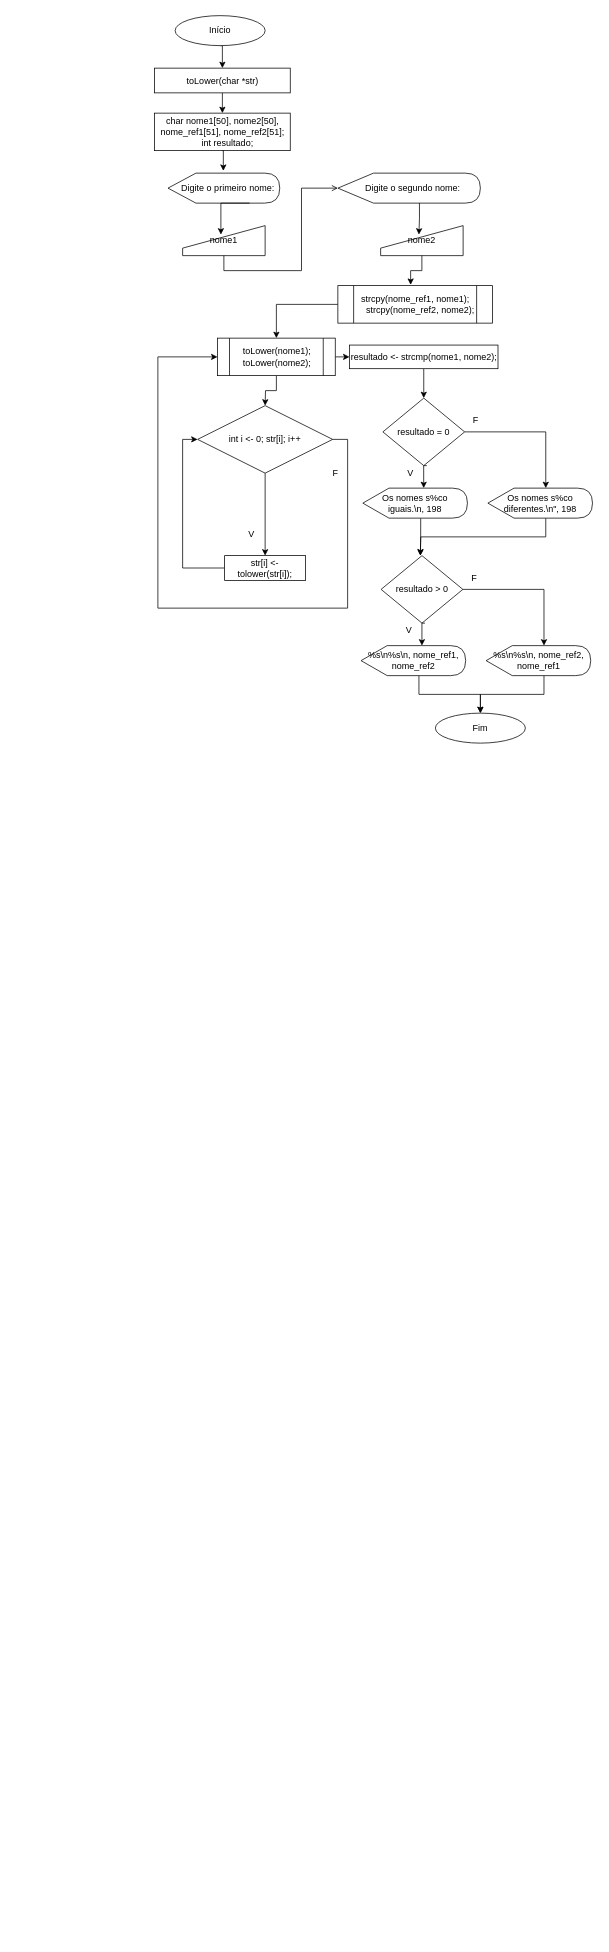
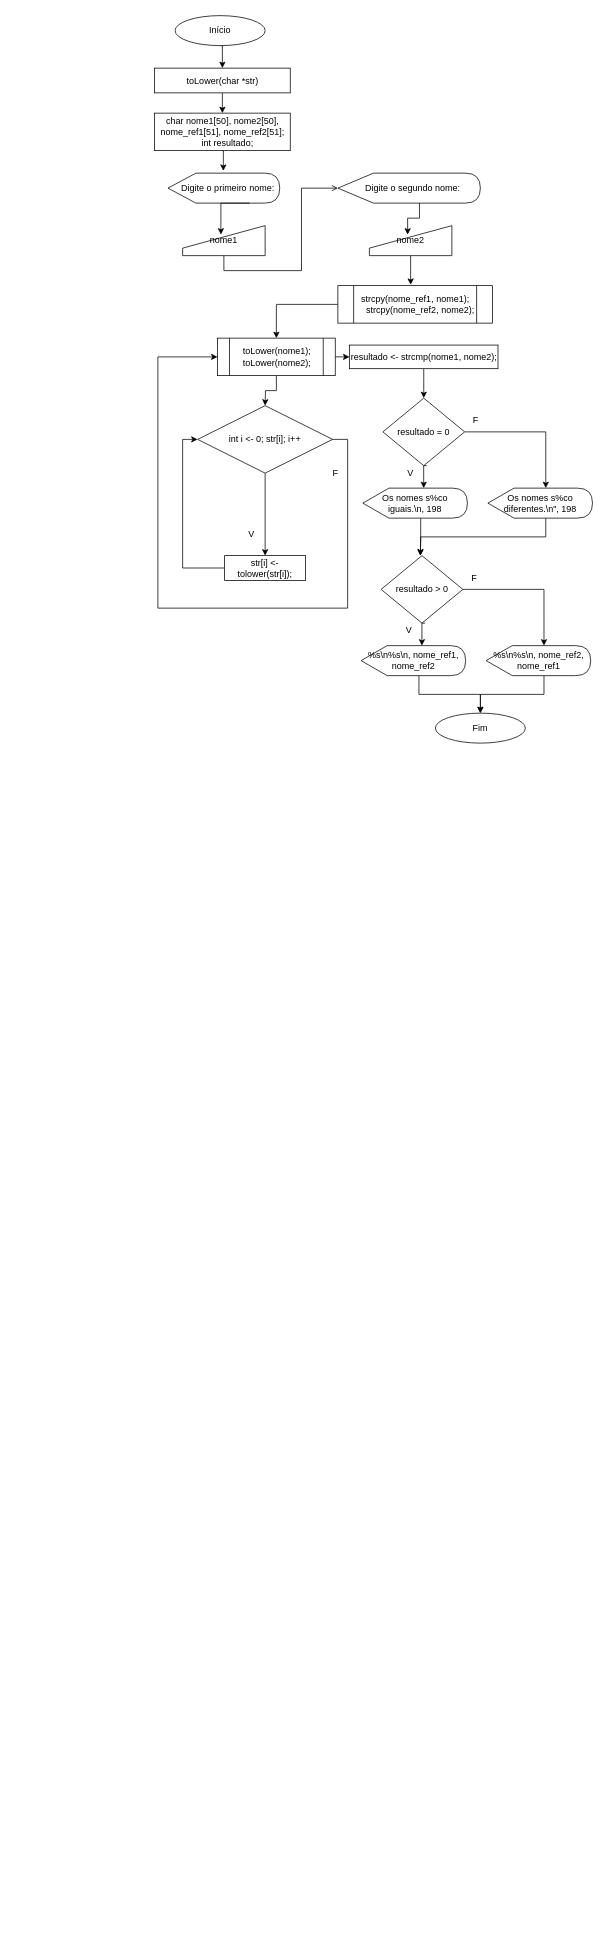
node "nome2": moved (422, 240) -> (411, 240)
